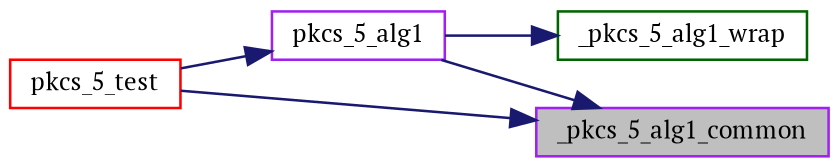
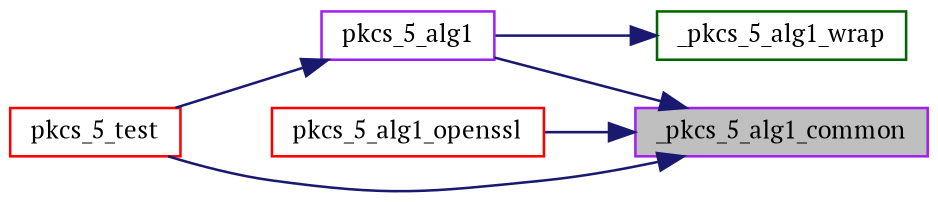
node "pkcs_5_alg1_openssl": added
